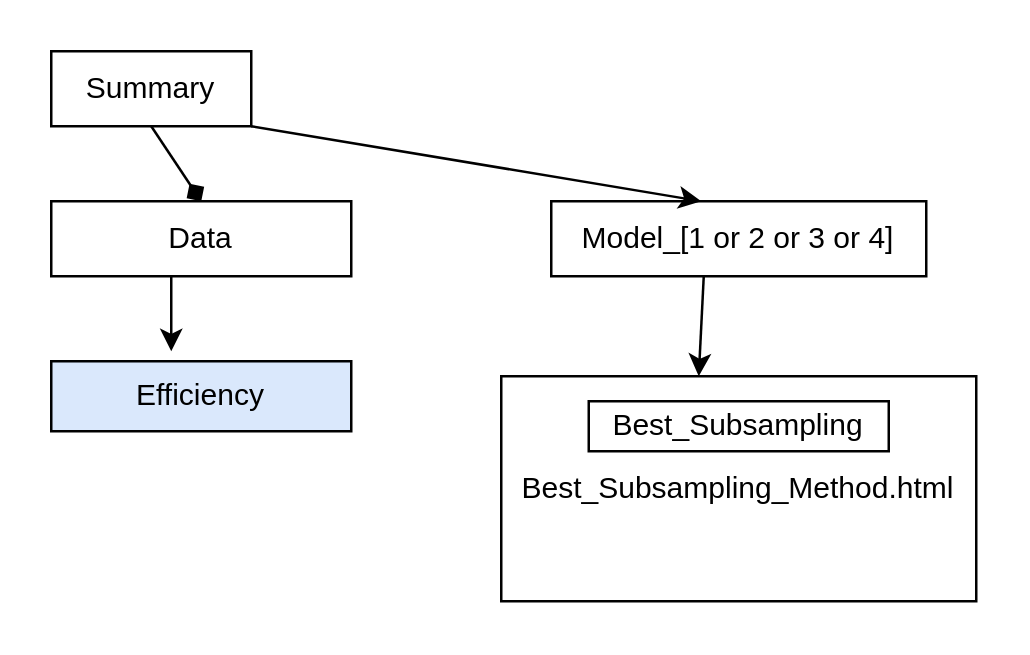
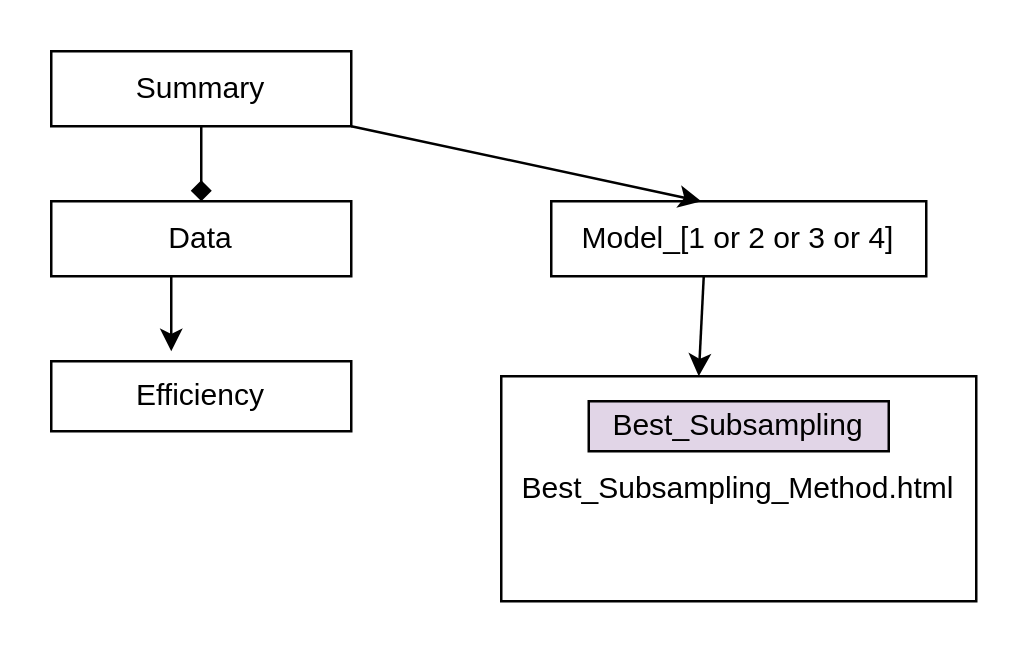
node "Summary": size 200x75 -> 300x75
node "Efficiency": fillcolor #dae8fc -> #ffffff
node "Best_Subsampling": fillcolor #ffffff -> #e1d5e7
